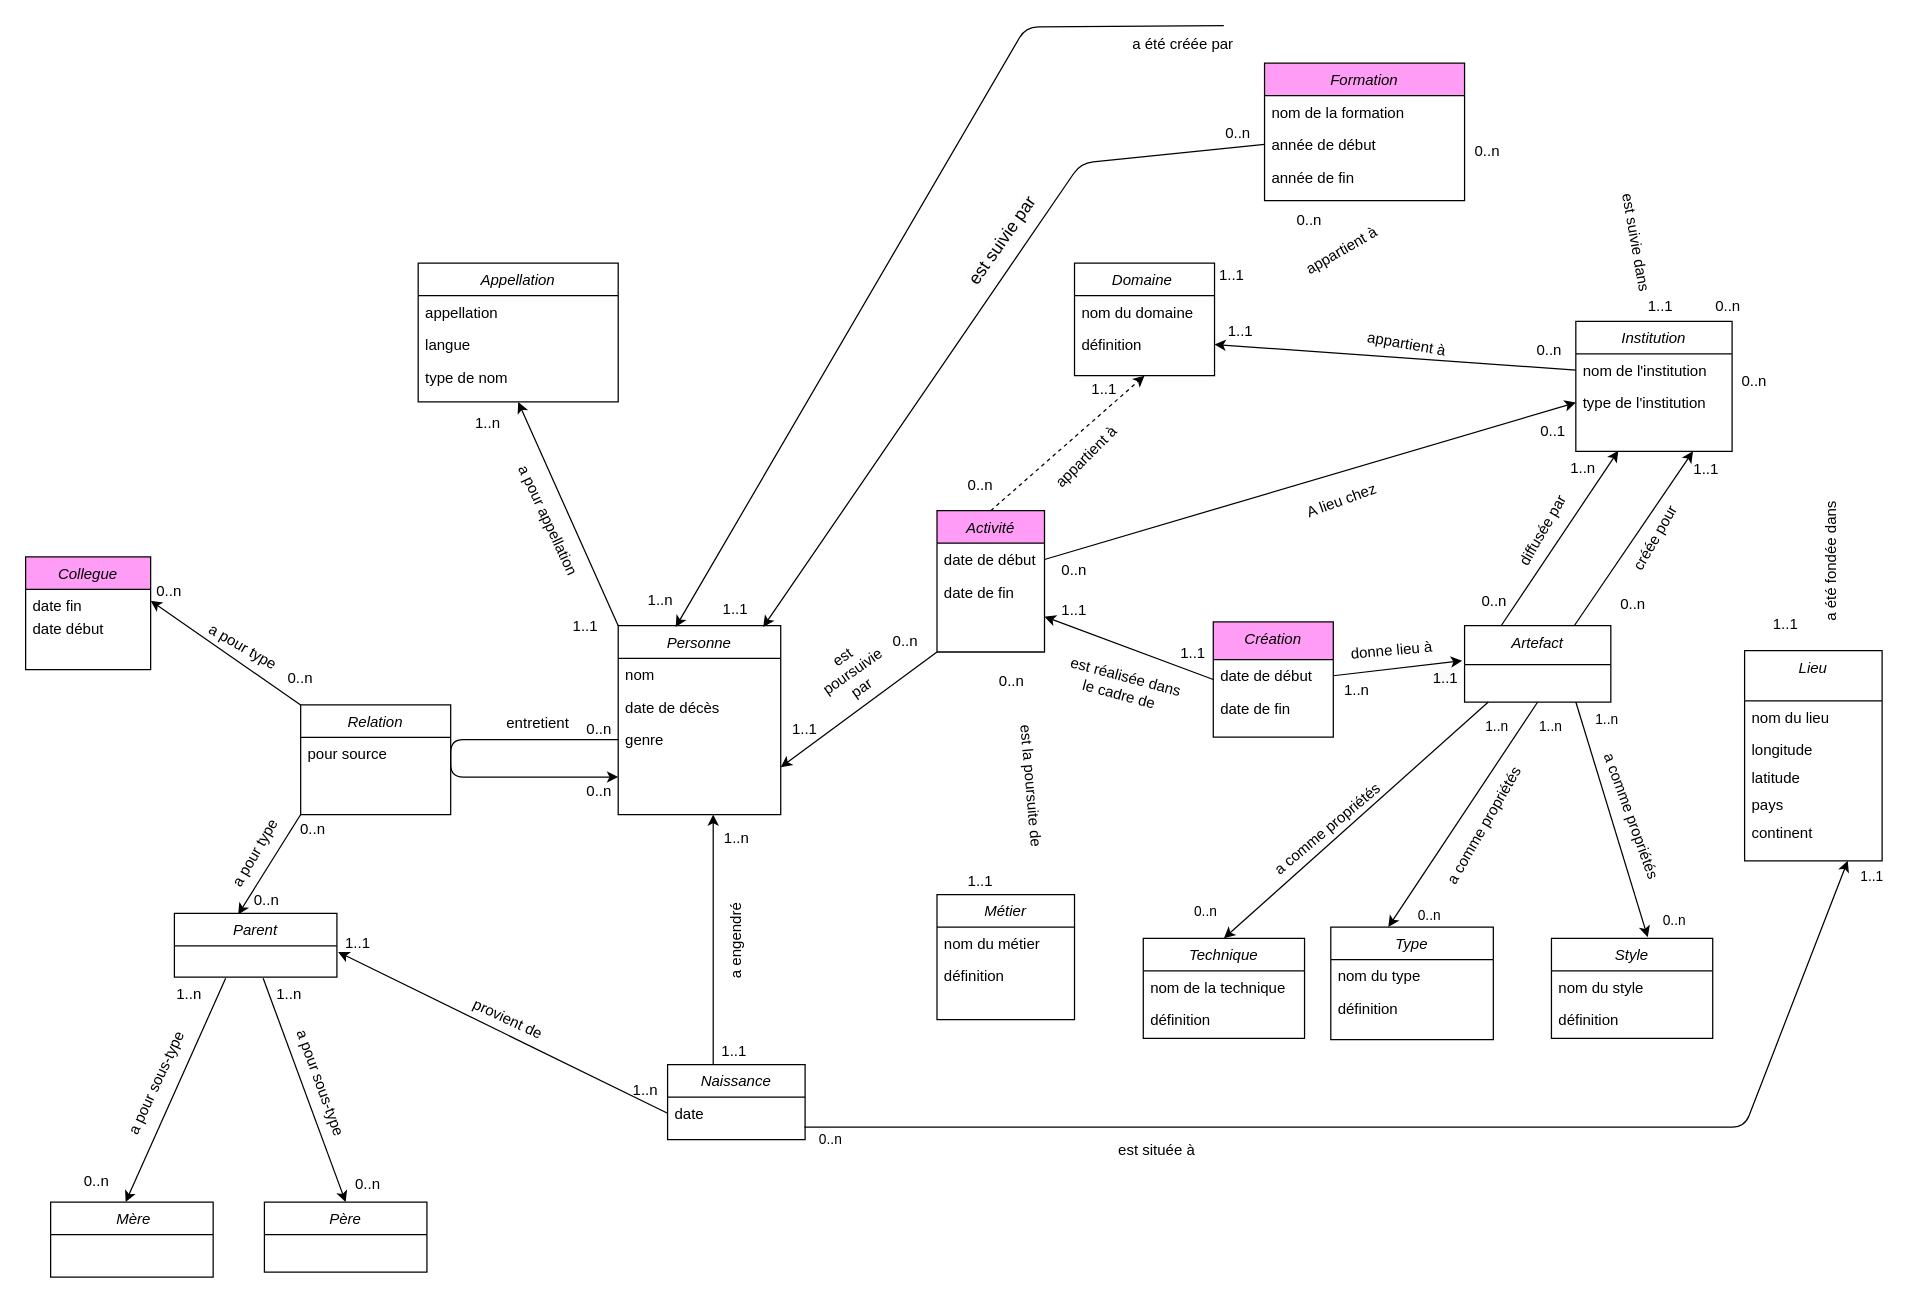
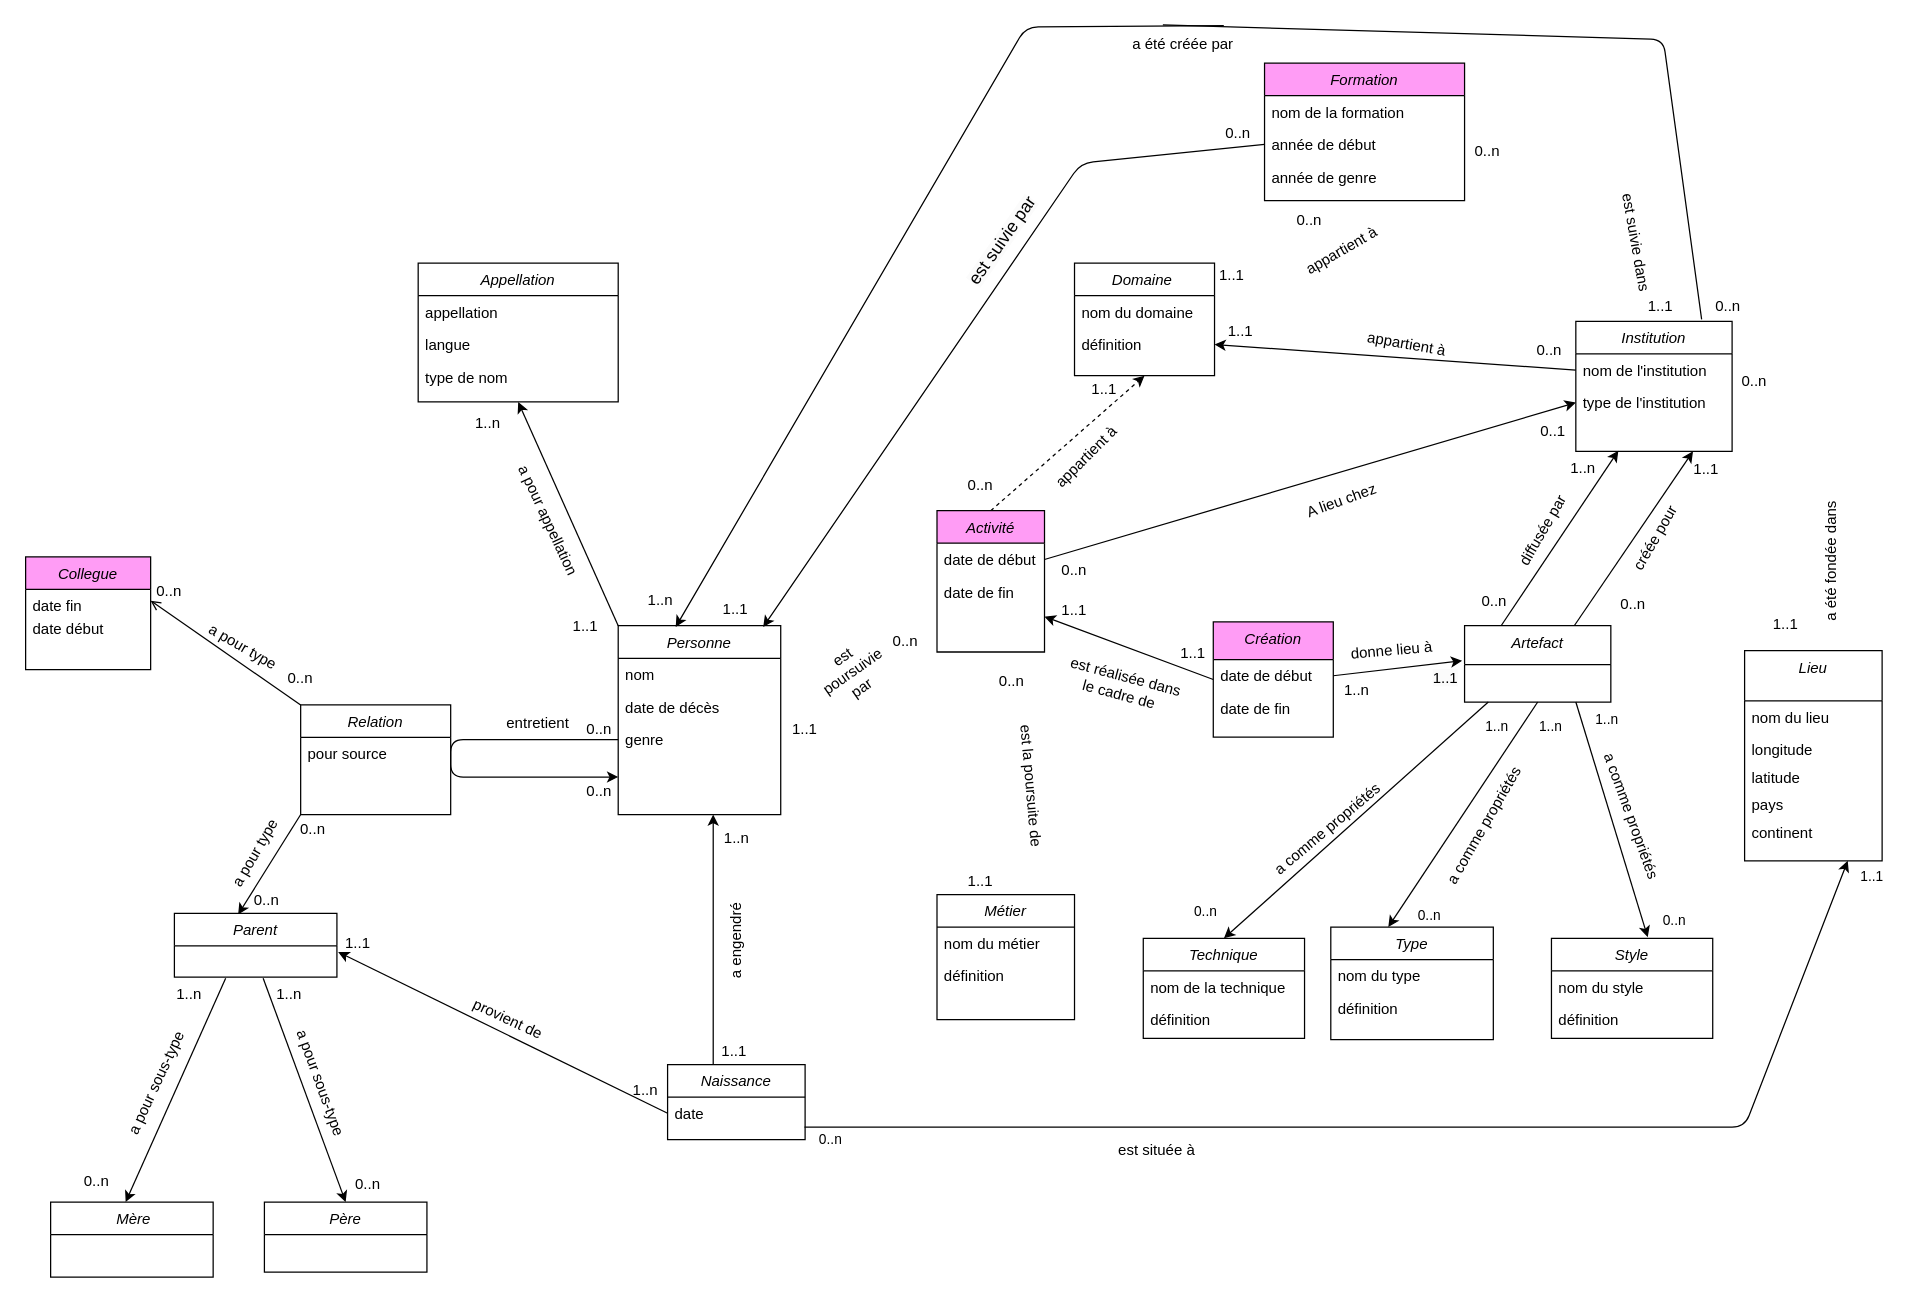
edge "a été créée par" -- "Institution": added
node "année de fin": label "année de fin" -> "année de genre"
edge "Relation" -> "date fin": arrowhead classic -> open
edge "Activité" -> "Personne": removed
